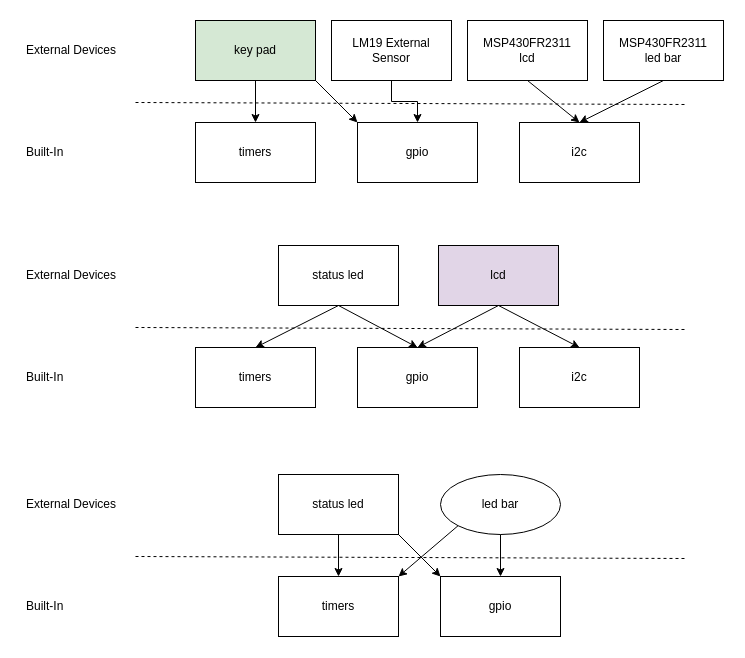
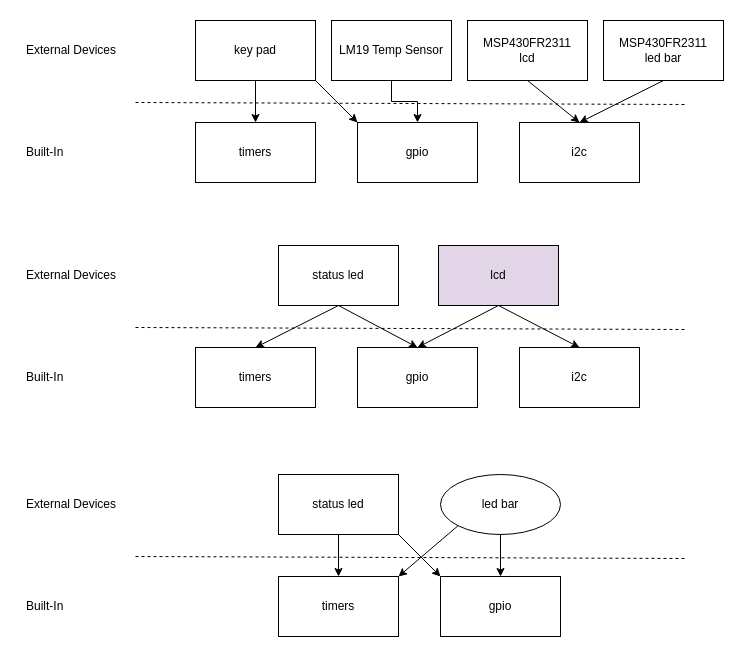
node "key pad": fillcolor #d5e8d4 -> #ffffff
node "LM19 External Sensor": label "LM19 External Sensor" -> "LM19 Temp Sensor"
